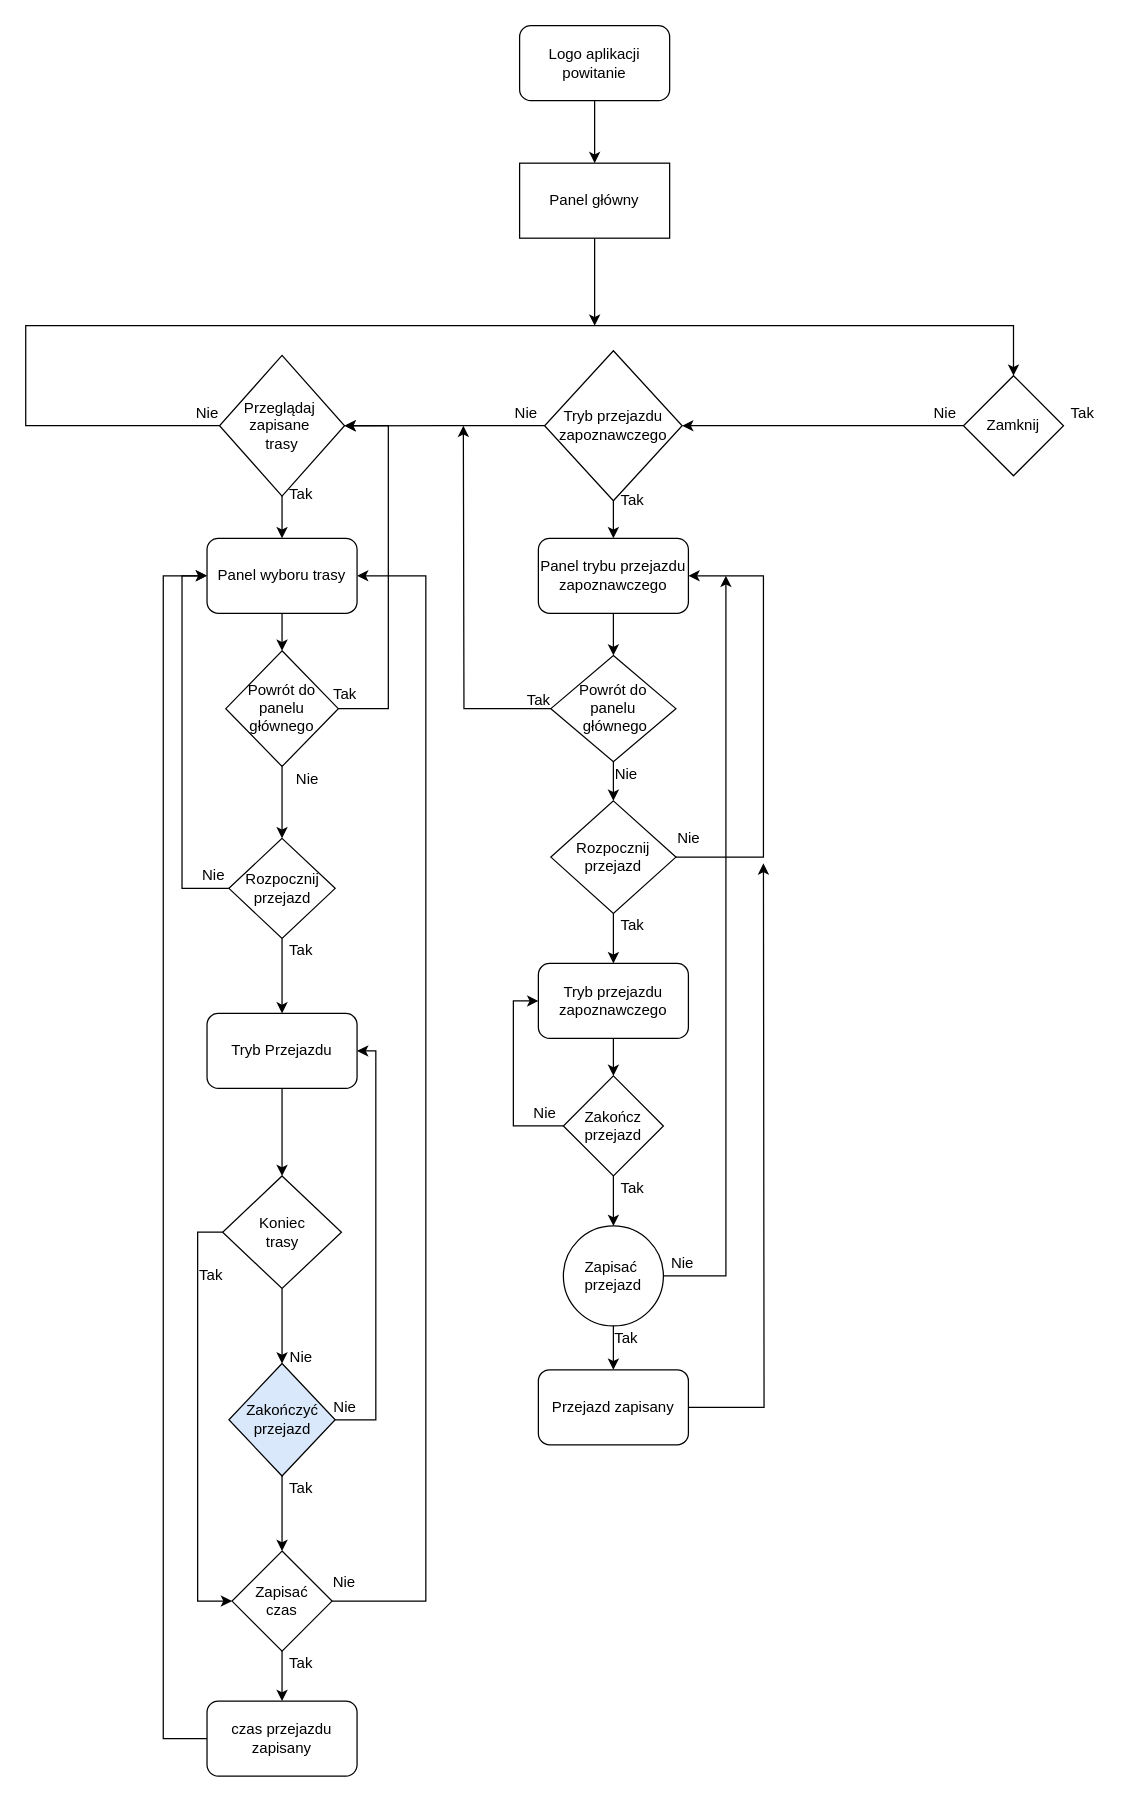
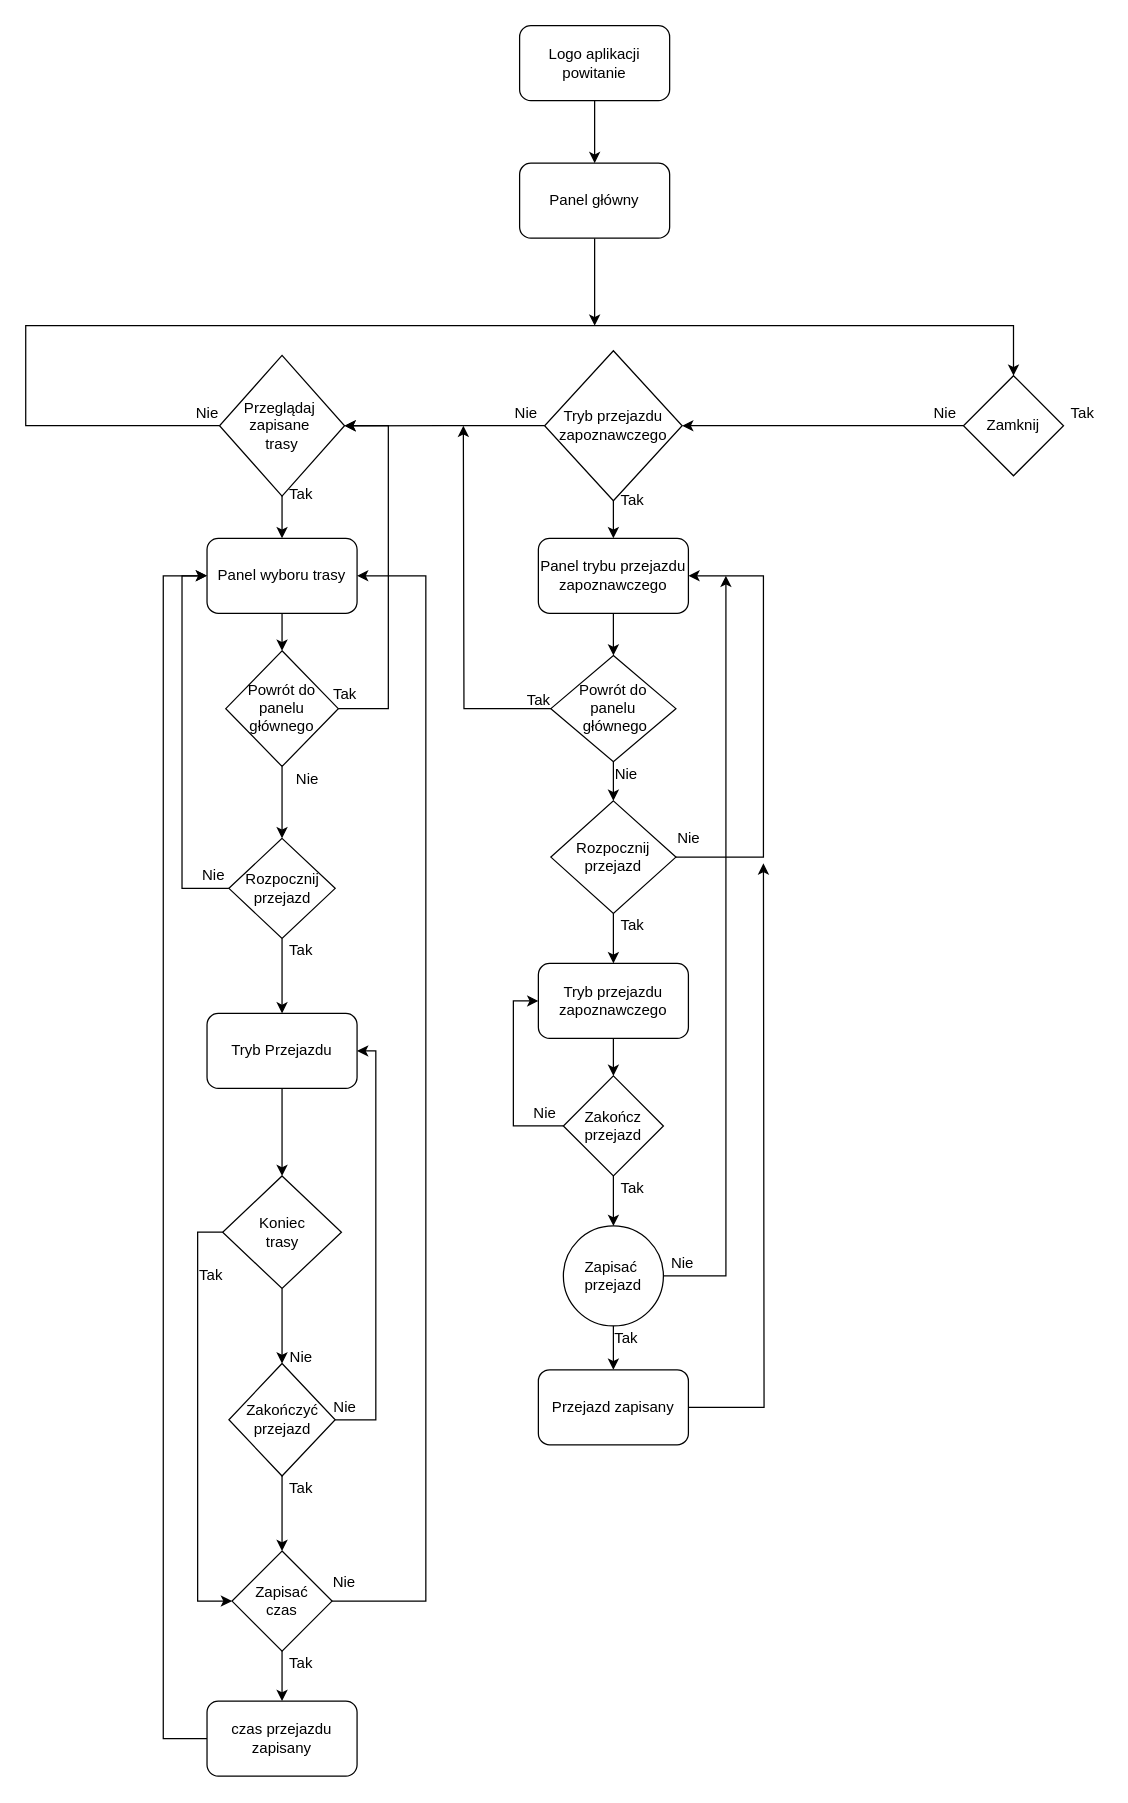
node "Panel główny": shape rectangle -> rounded rectangle
node "Zakończyć przejazd": fillcolor #dae8fc -> #ffffff
